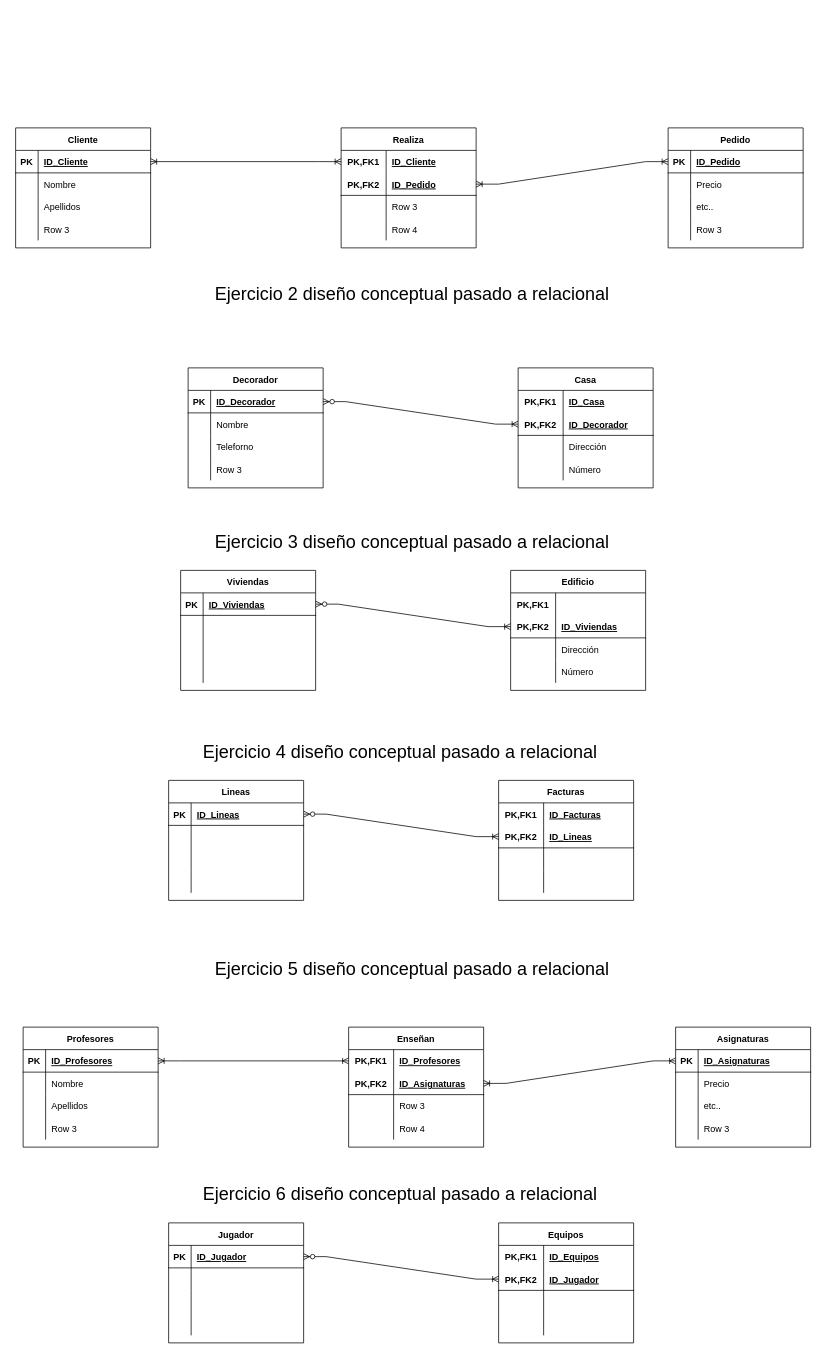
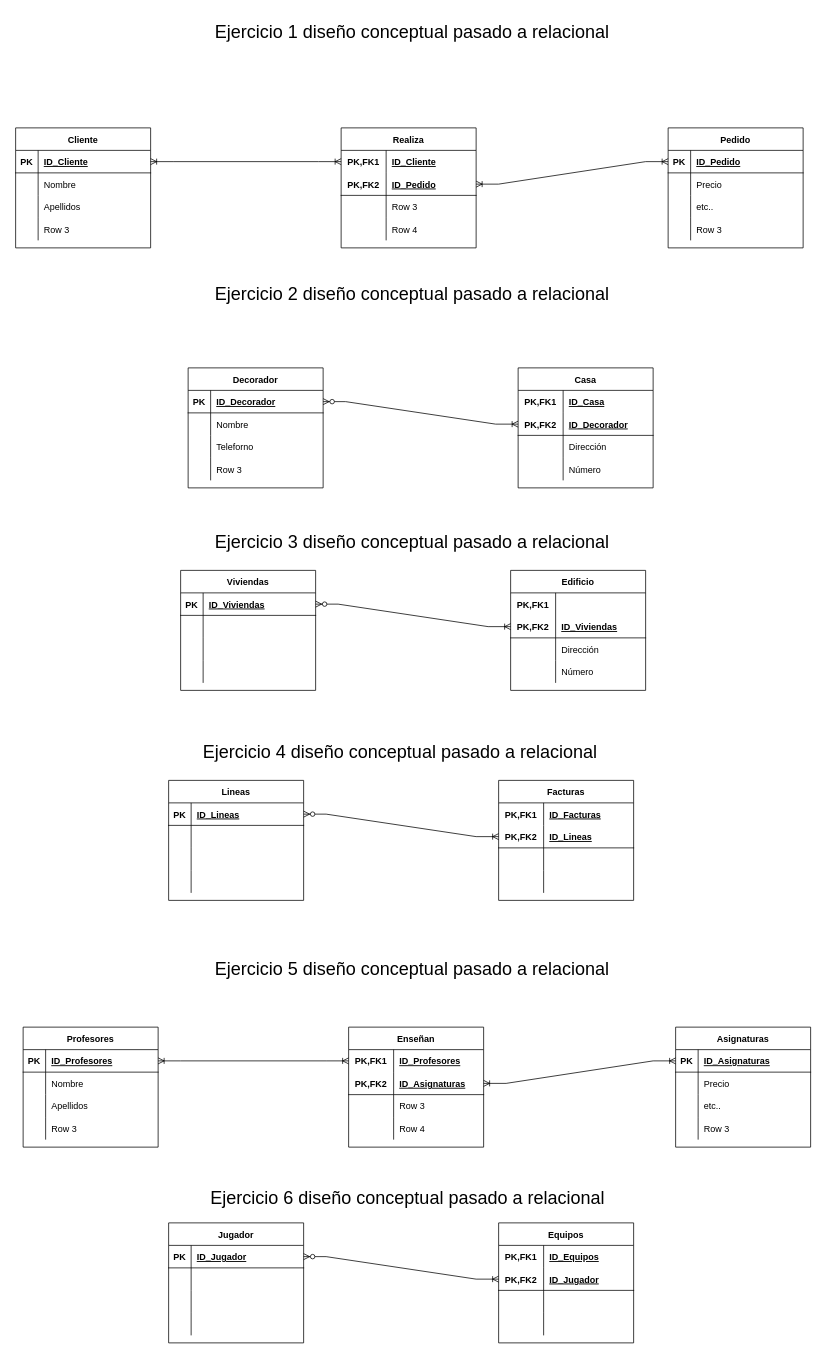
node "Ejercicio 1 diseño conceptual pasado a relacional": added
node "Ejercicio 6 diseño conceptual pasado a relacional": moved (423, 1189) -> (431, 1193)
